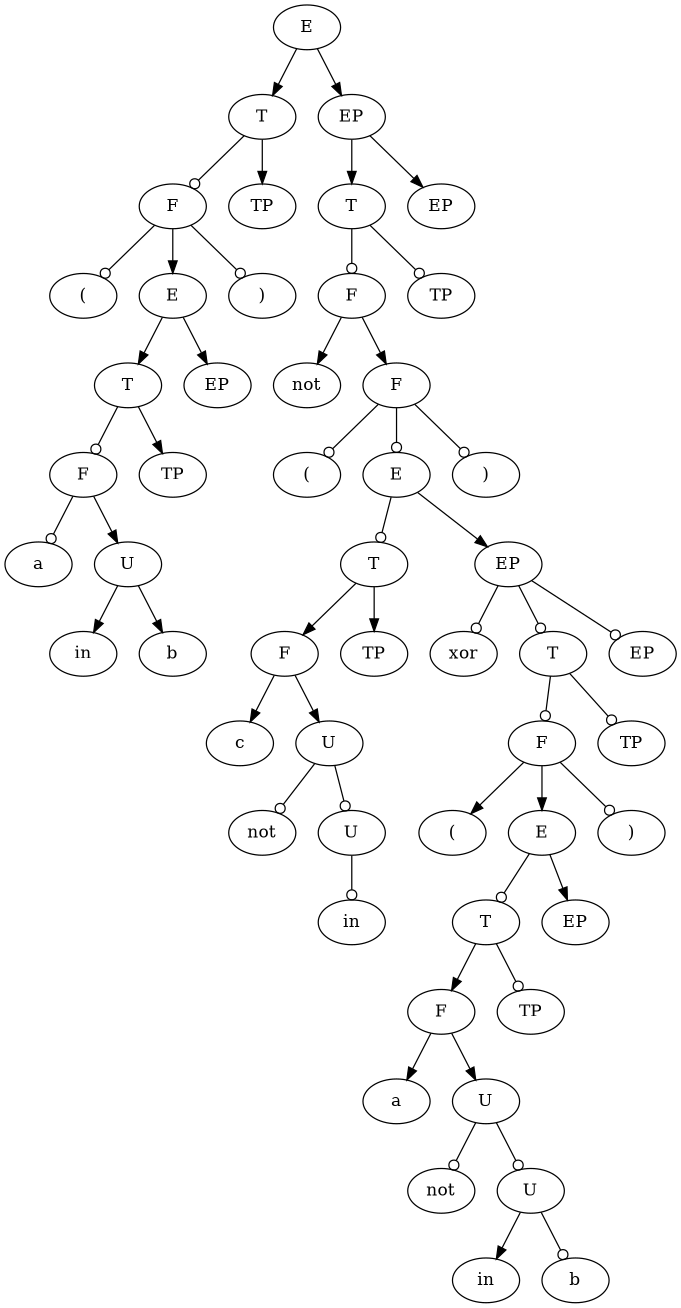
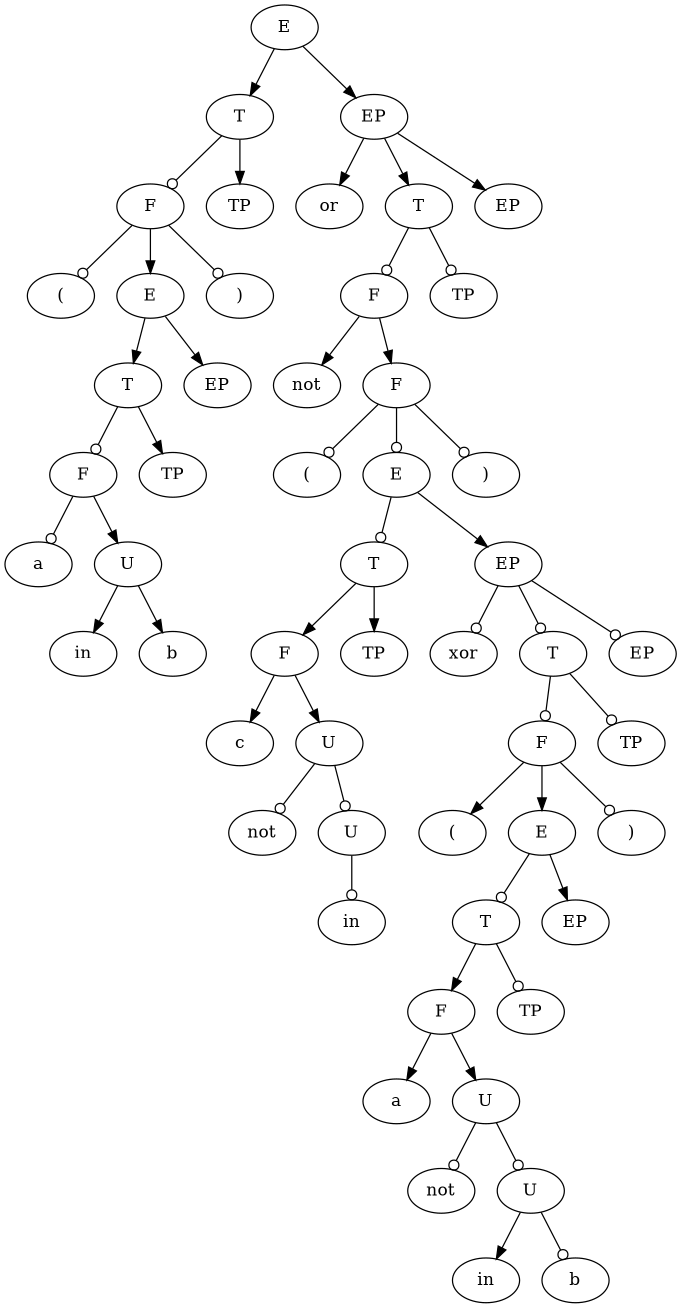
node "or": added
